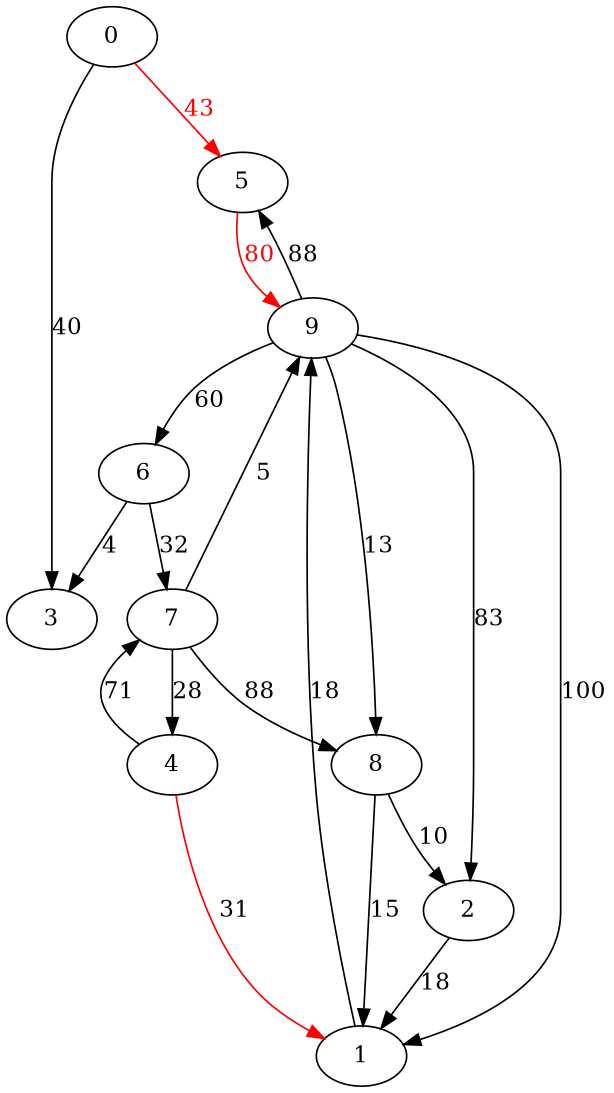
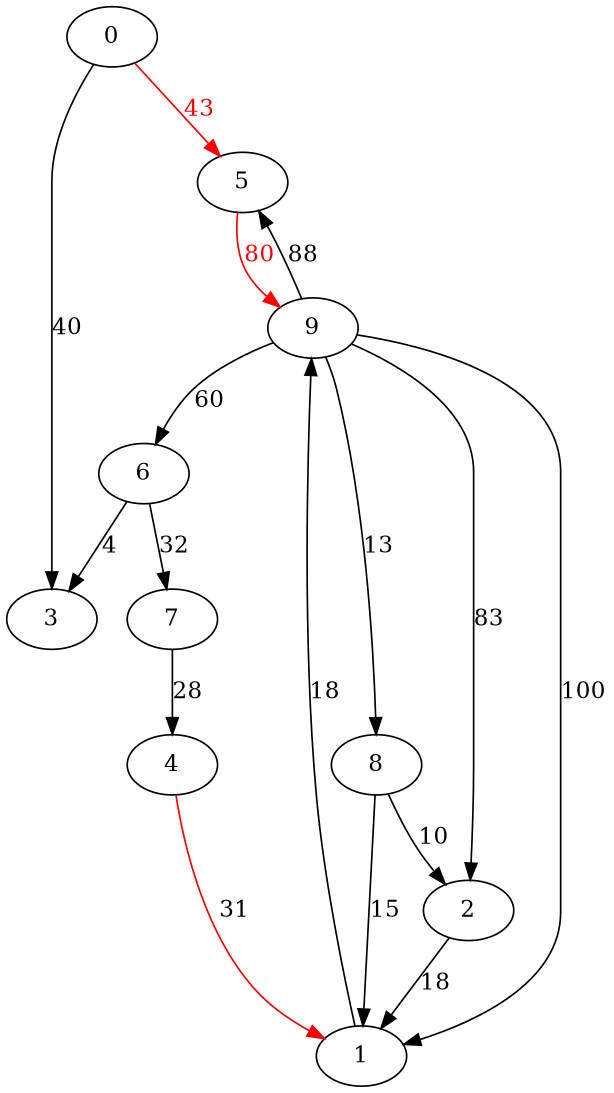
edge "7" -> "9": removed, label "5"
edge "4" -> "7": removed, label "71"
edge "7" -> "8": removed, label "88"
